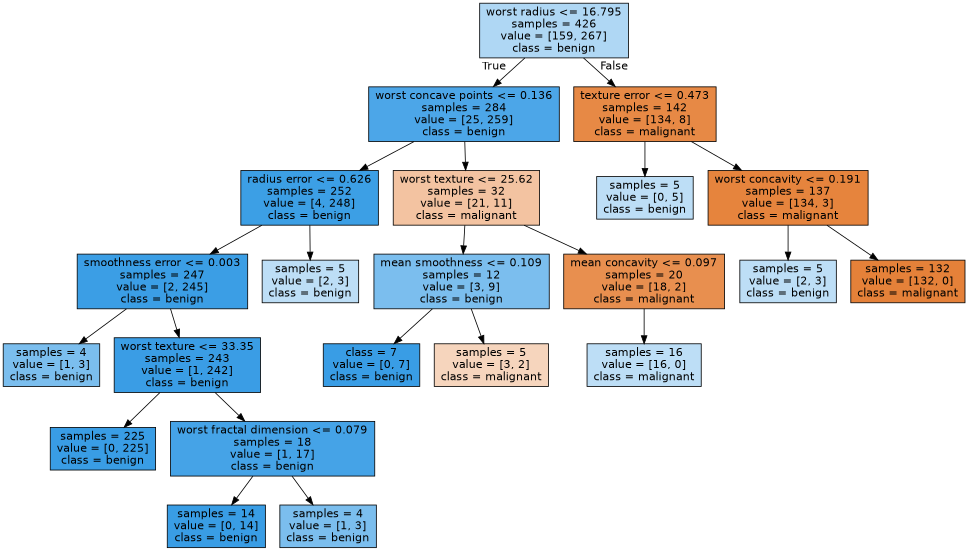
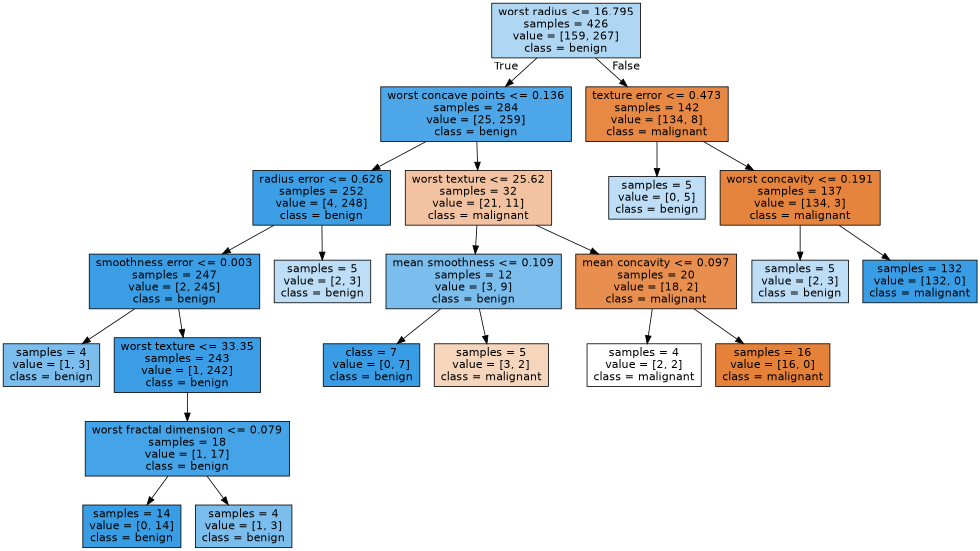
node "samples = 132 value = [132, 0] class = malignant": fillcolor #e58139 -> #399de5
node "samples = 16 value = [16, 0] class = malignant": fillcolor #bddef6 -> #e58139
node "samples = 4 value = [2, 2] class = malignant": added
node "samples = 225 value = [0, 225] class = benign": removed
